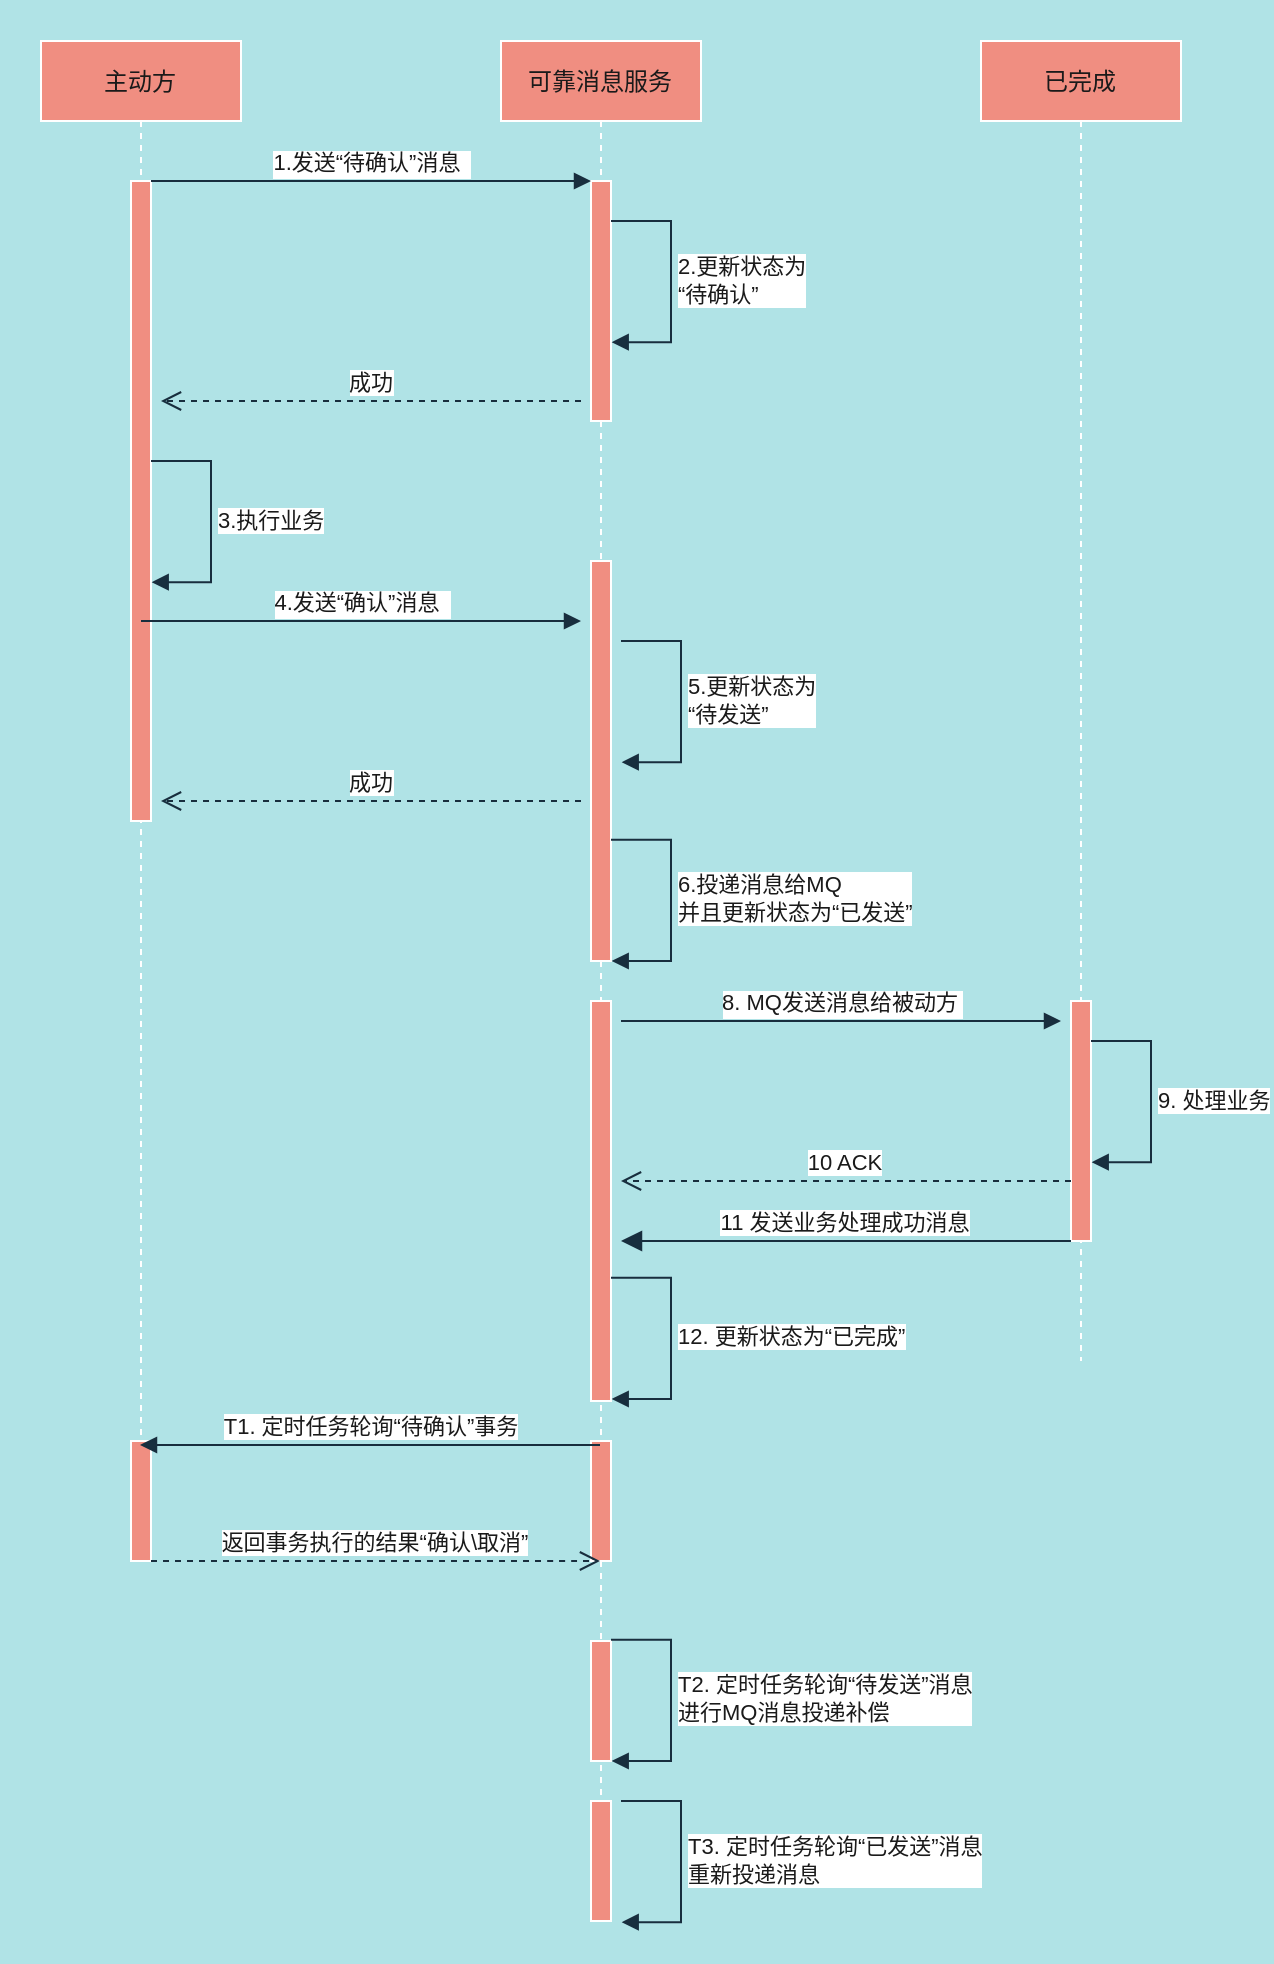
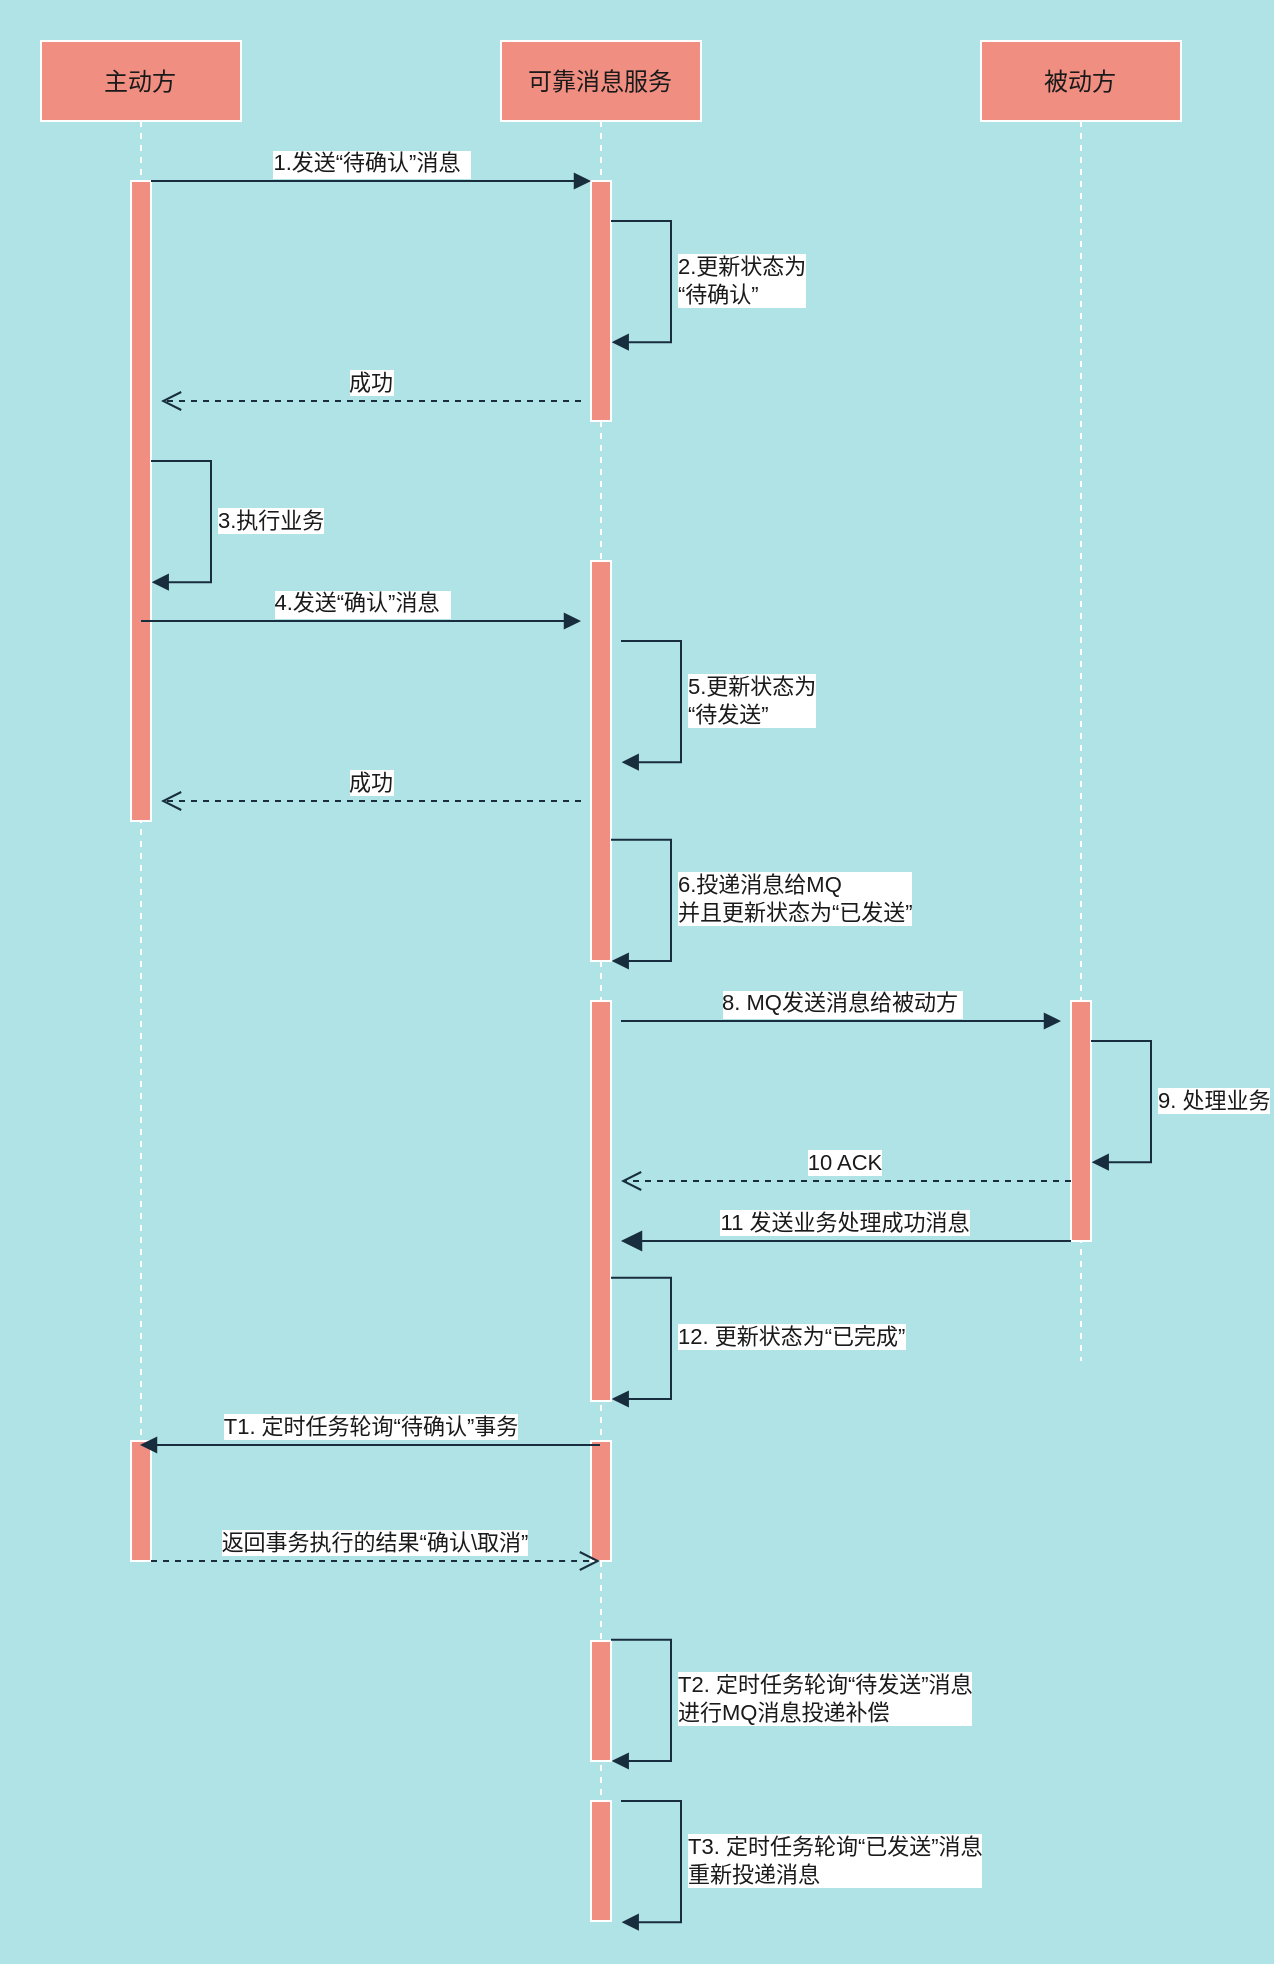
node "已完成": label "已完成" -> "被动方"
